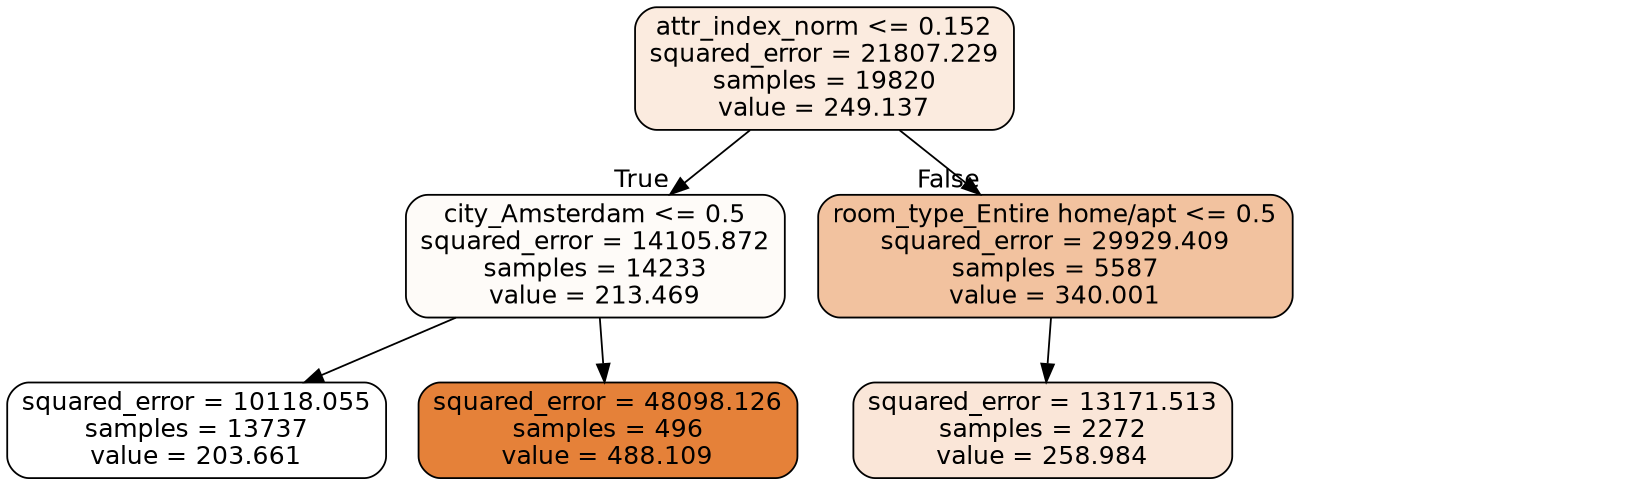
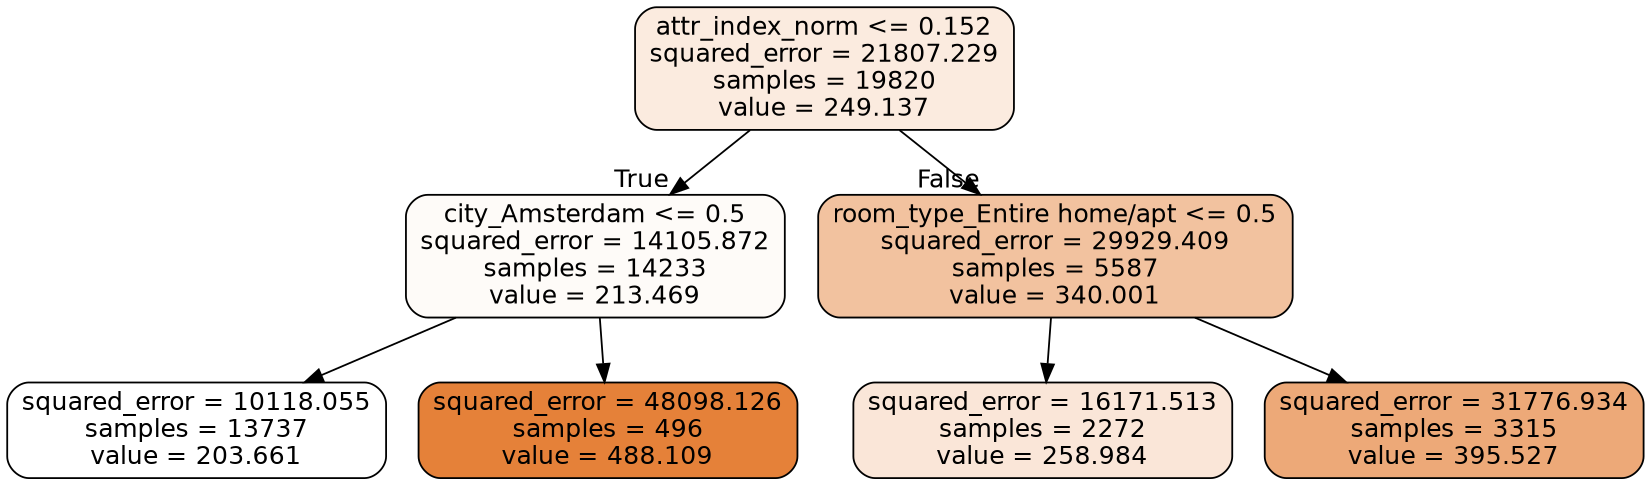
node "squared_error = 13171.513 samples = 2272 value = 258.984": label "squared_error = 13171.513 samples = 2272 value = 258.984" -> "squared_error = 16171.513 samples = 2272 value = 258.984"
node "squared_error = 31776.934 samples = 3315 value = 395.527": added
